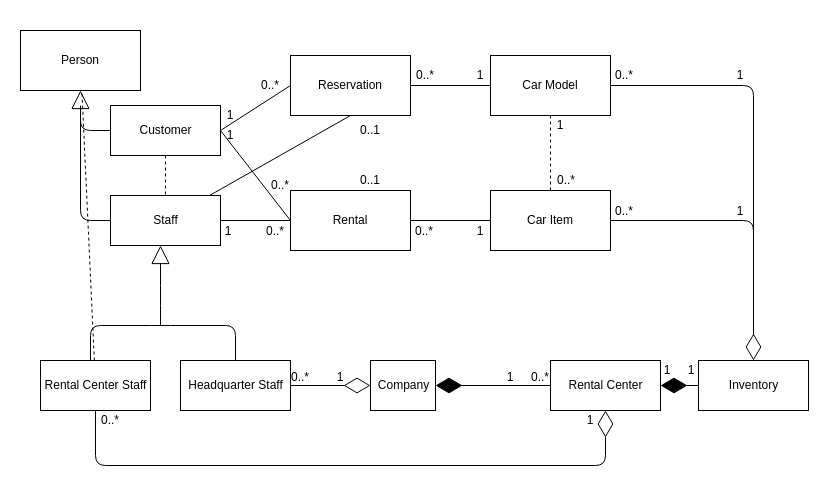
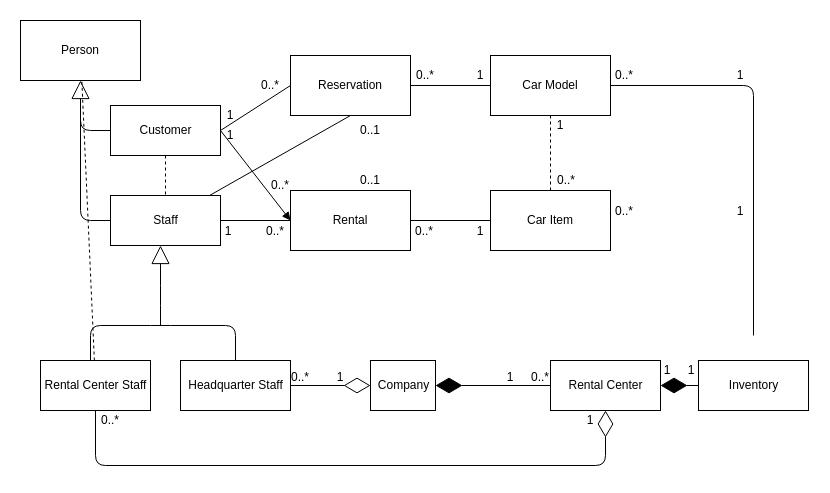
node "Person": moved (81, 61) -> (81, 51)
edge "Customer" -- "Rental": arrowhead none -> block
edge "Car Item" -> "Inventory": removed
